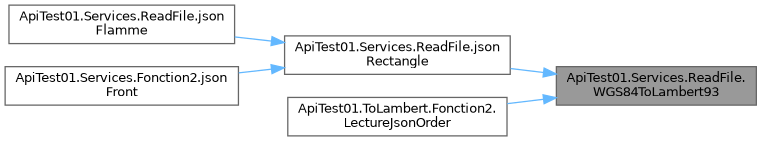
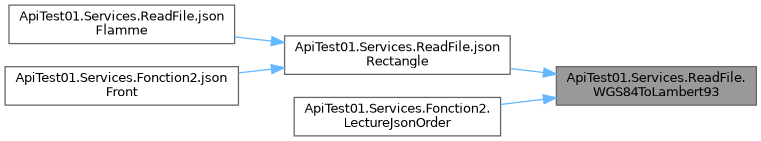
node "ApiTest01.ToLambert.Fonction2. LectureJsonOrder": label "ApiTest01.ToLambert.Fonction2. LectureJsonOrder" -> "ApiTest01.Services.Fonction2. LectureJsonOrder"
